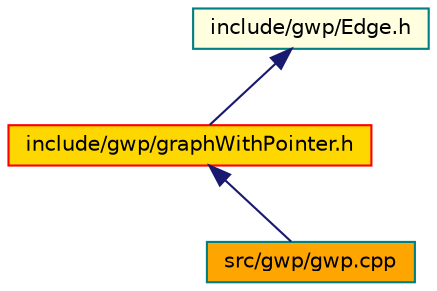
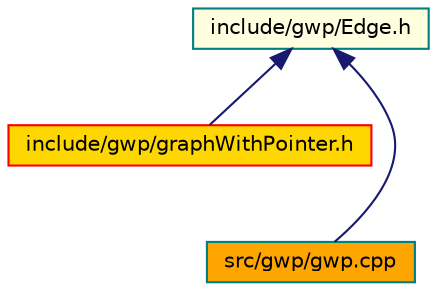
edge "src/gwp/gwp.cpp" -> "include/gwp/graphWithPointer.h": now "src/gwp/gwp.cpp" -> "include/gwp/Edge.h"
